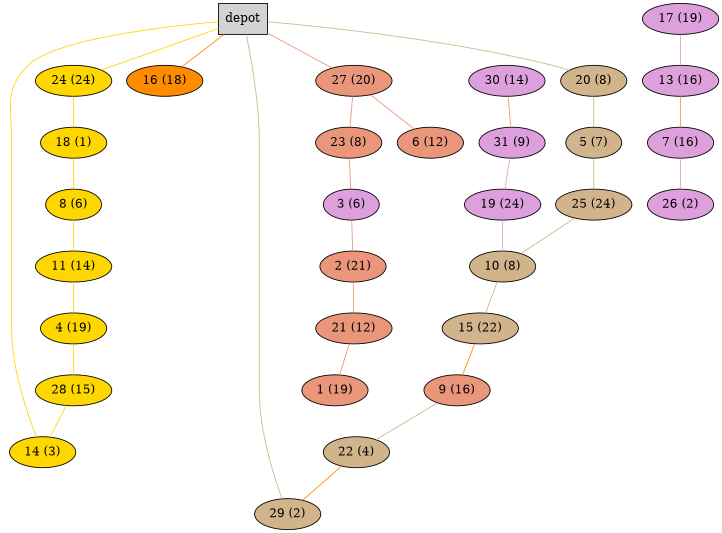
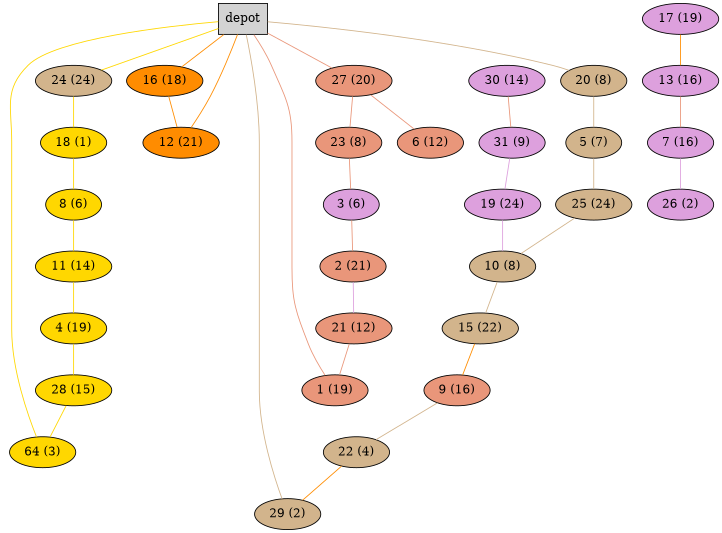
edge "17 (19)" -- "13 (16)": color plum -> darkorange
node "24 (24)": fillcolor gold -> tan
node "12 (21)": added
edge "depot" -- "1 (19)": added
edge "2 (21)" -- "21 (12)": color darksalmon -> plum
node "14 (3)": label "14 (3)" -> "64 (3)"
